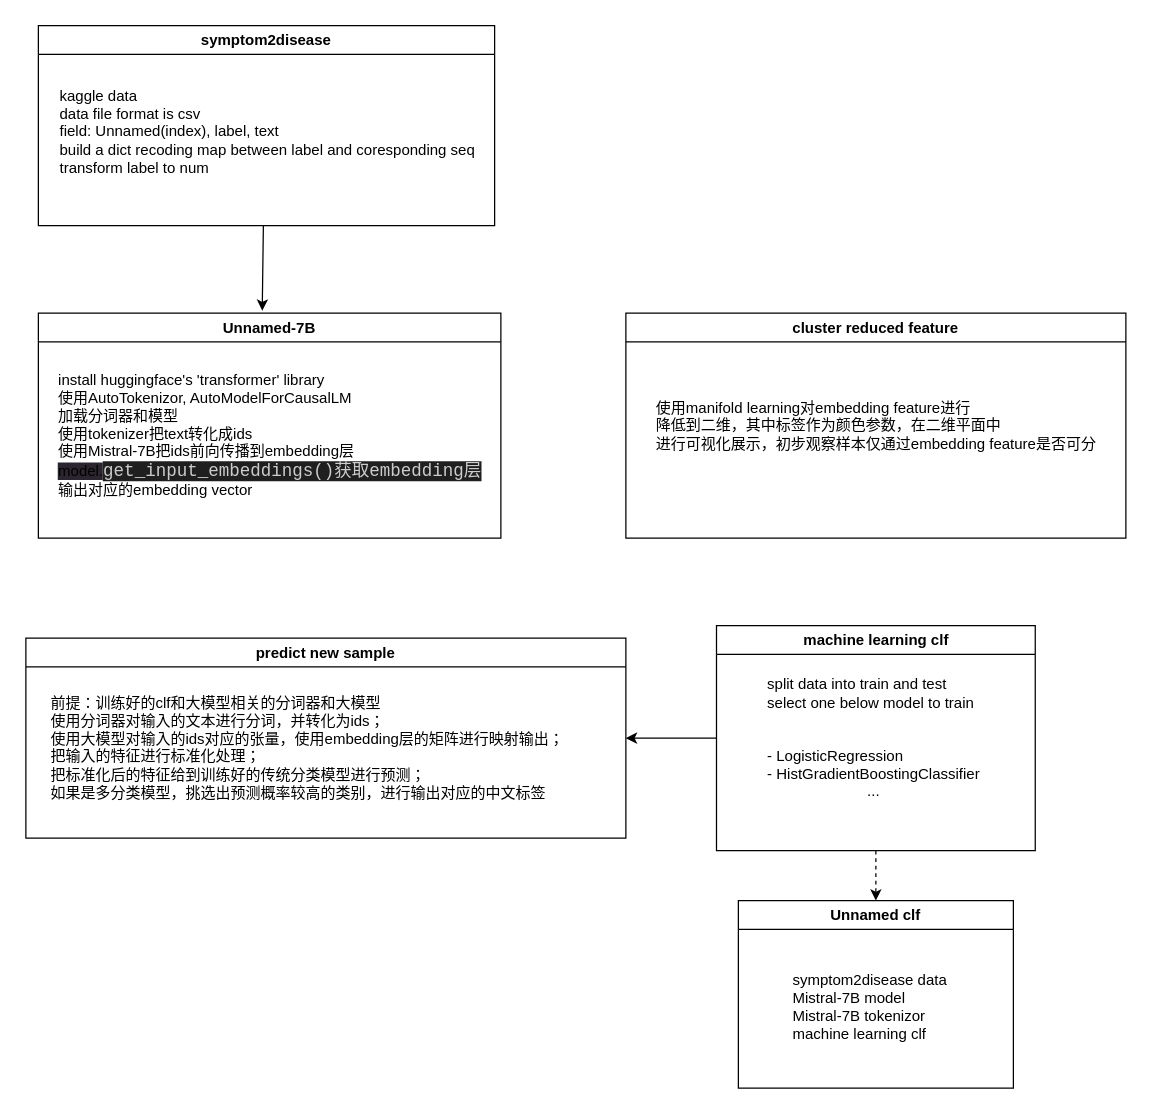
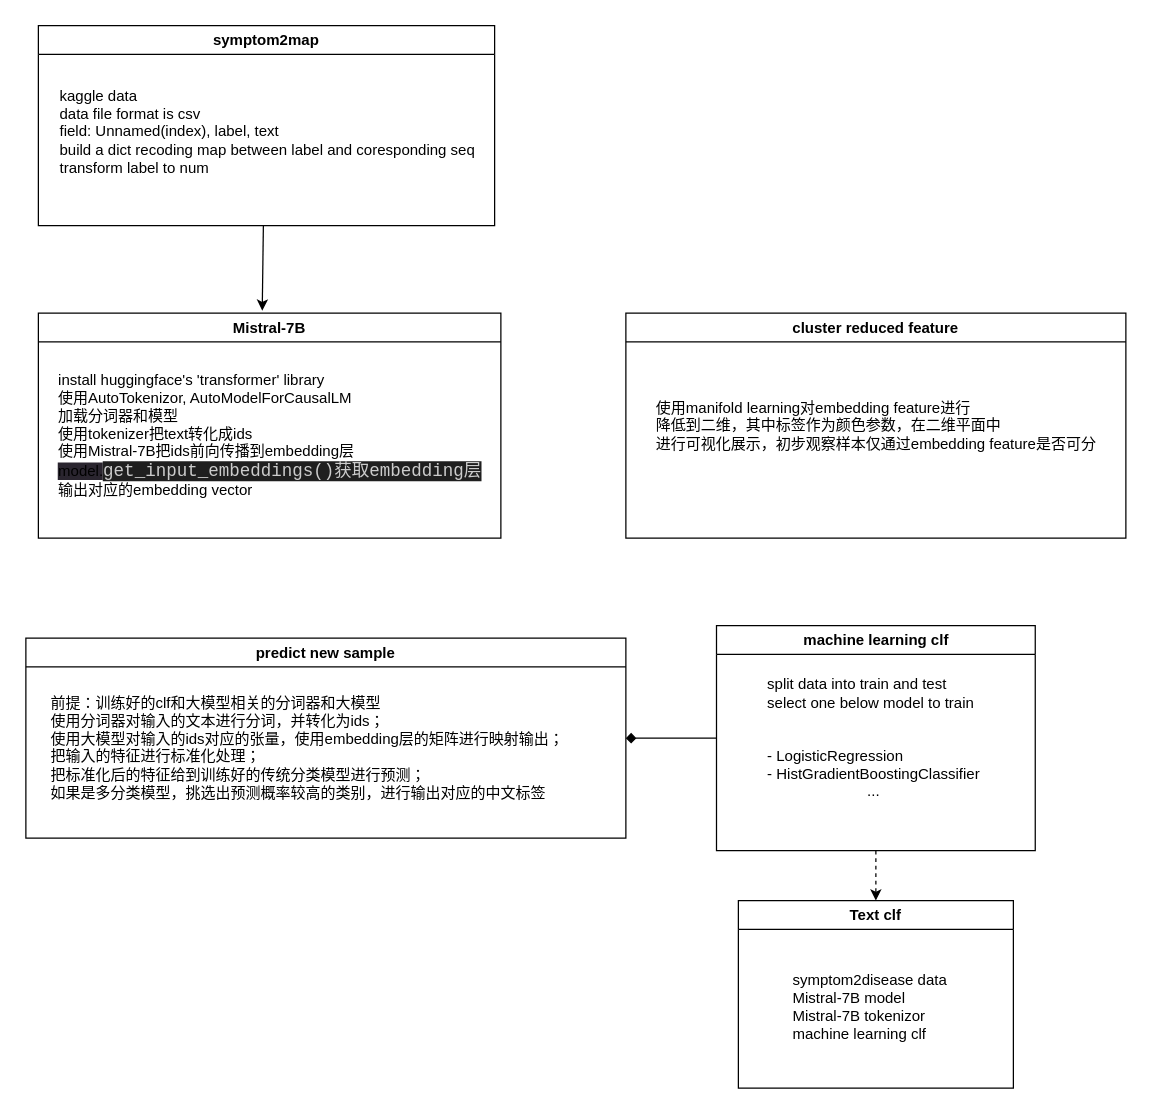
node "symptom2disease": label "symptom2disease" -> "symptom2map"
node "Unnamed-7B": label "Unnamed-7B" -> "Mistral-7B"
edge "machine learning clf" -> "predict new sample": arrowhead classic -> diamond
node "Unnamed clf": label "Unnamed clf" -> "Text clf"
